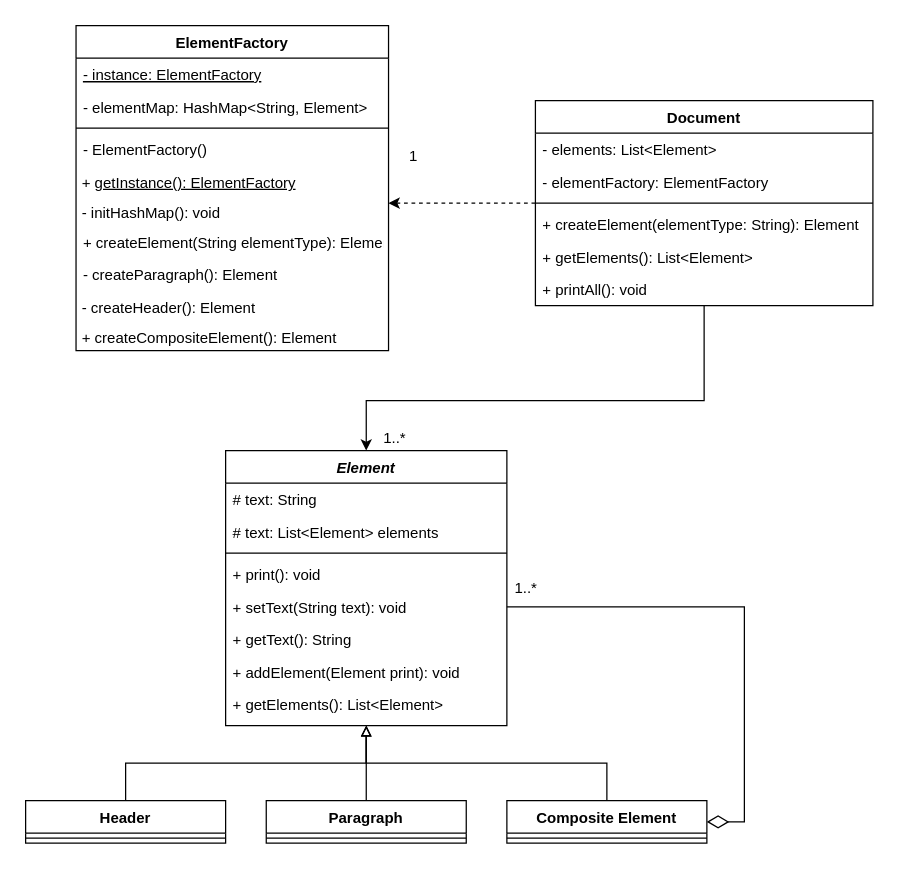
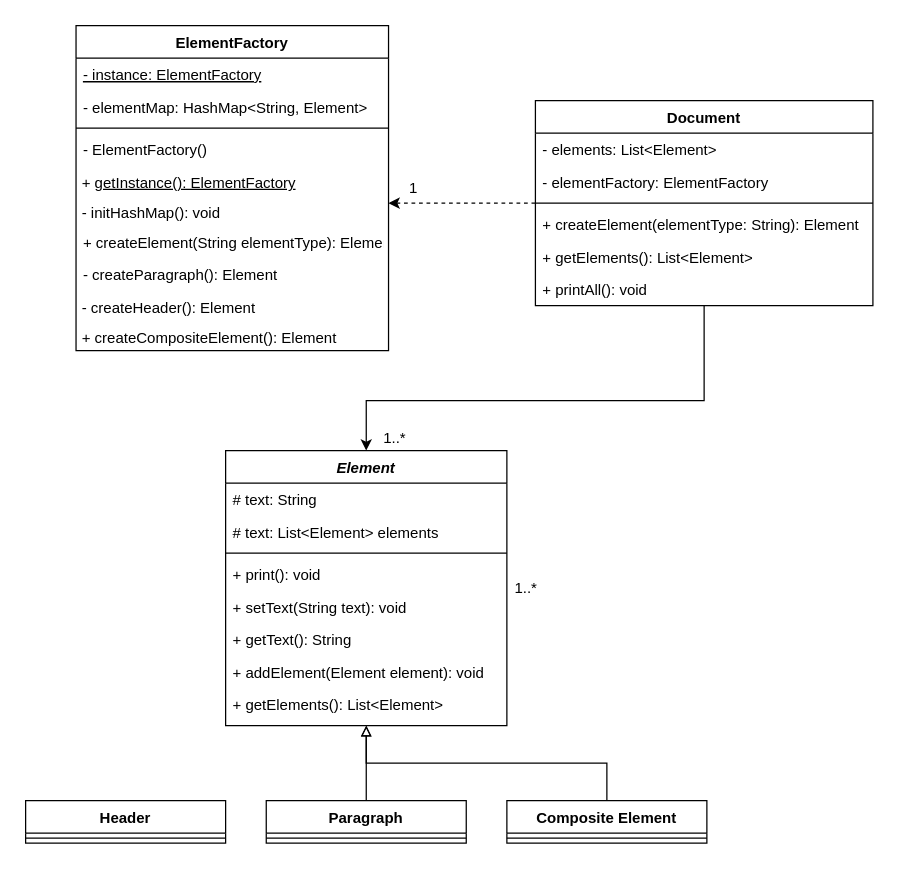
node "1": moved (414, 157) -> (414, 188)
edge "+ setText(String text): void" -> "Composite Element": removed
node "+ addElement(Element print): void": label "+ addElement(Element print): void" -> "+ addElement(Element element): void"
edge "Header" -> "Element": removed
